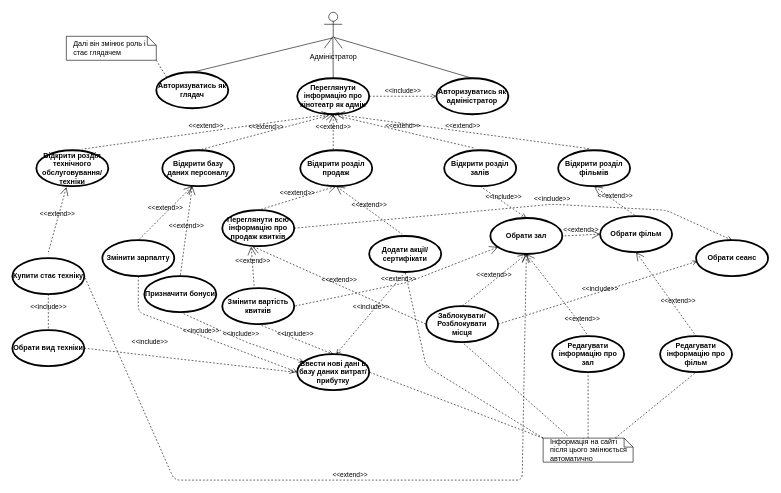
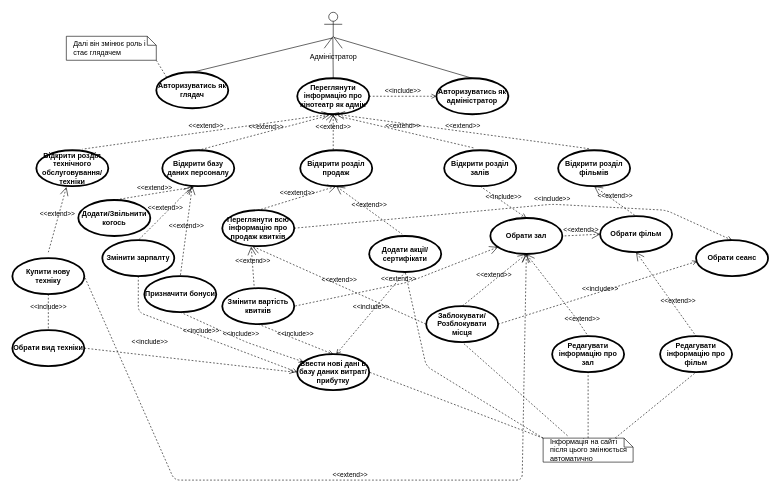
edge "Додати/Звільнити когось" -> "Відкрити базу даних персоналу": added, label "<<extend>>"
node "Додати/Звільнити когось": added
node "Купити стає техніку": label "Купити стає техніку" -> "Купити нову техніку"
